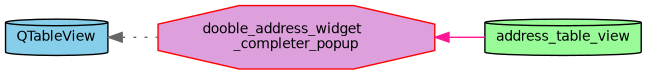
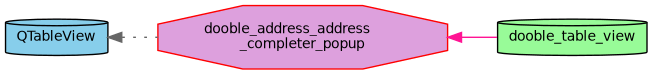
node "dooble_address_widget _completer_popup": label "dooble_address_widget _completer_popup" -> "dooble_address_address _completer_popup"
node "address_table_view": label "address_table_view" -> "dooble_table_view"
